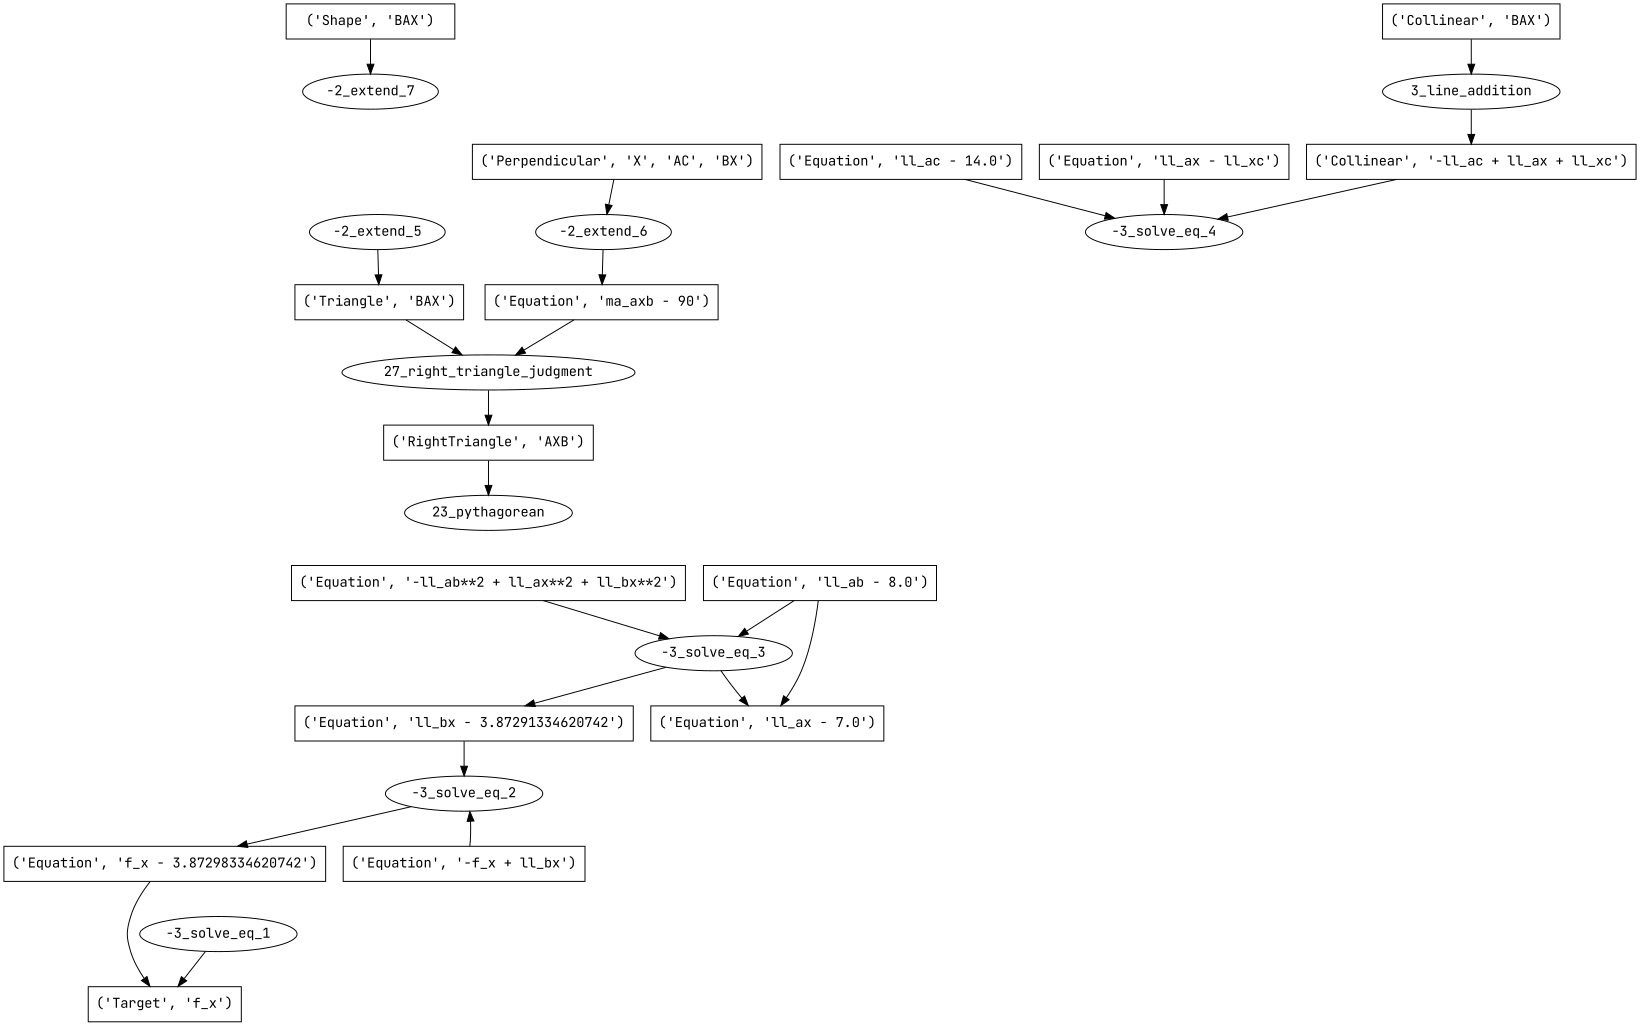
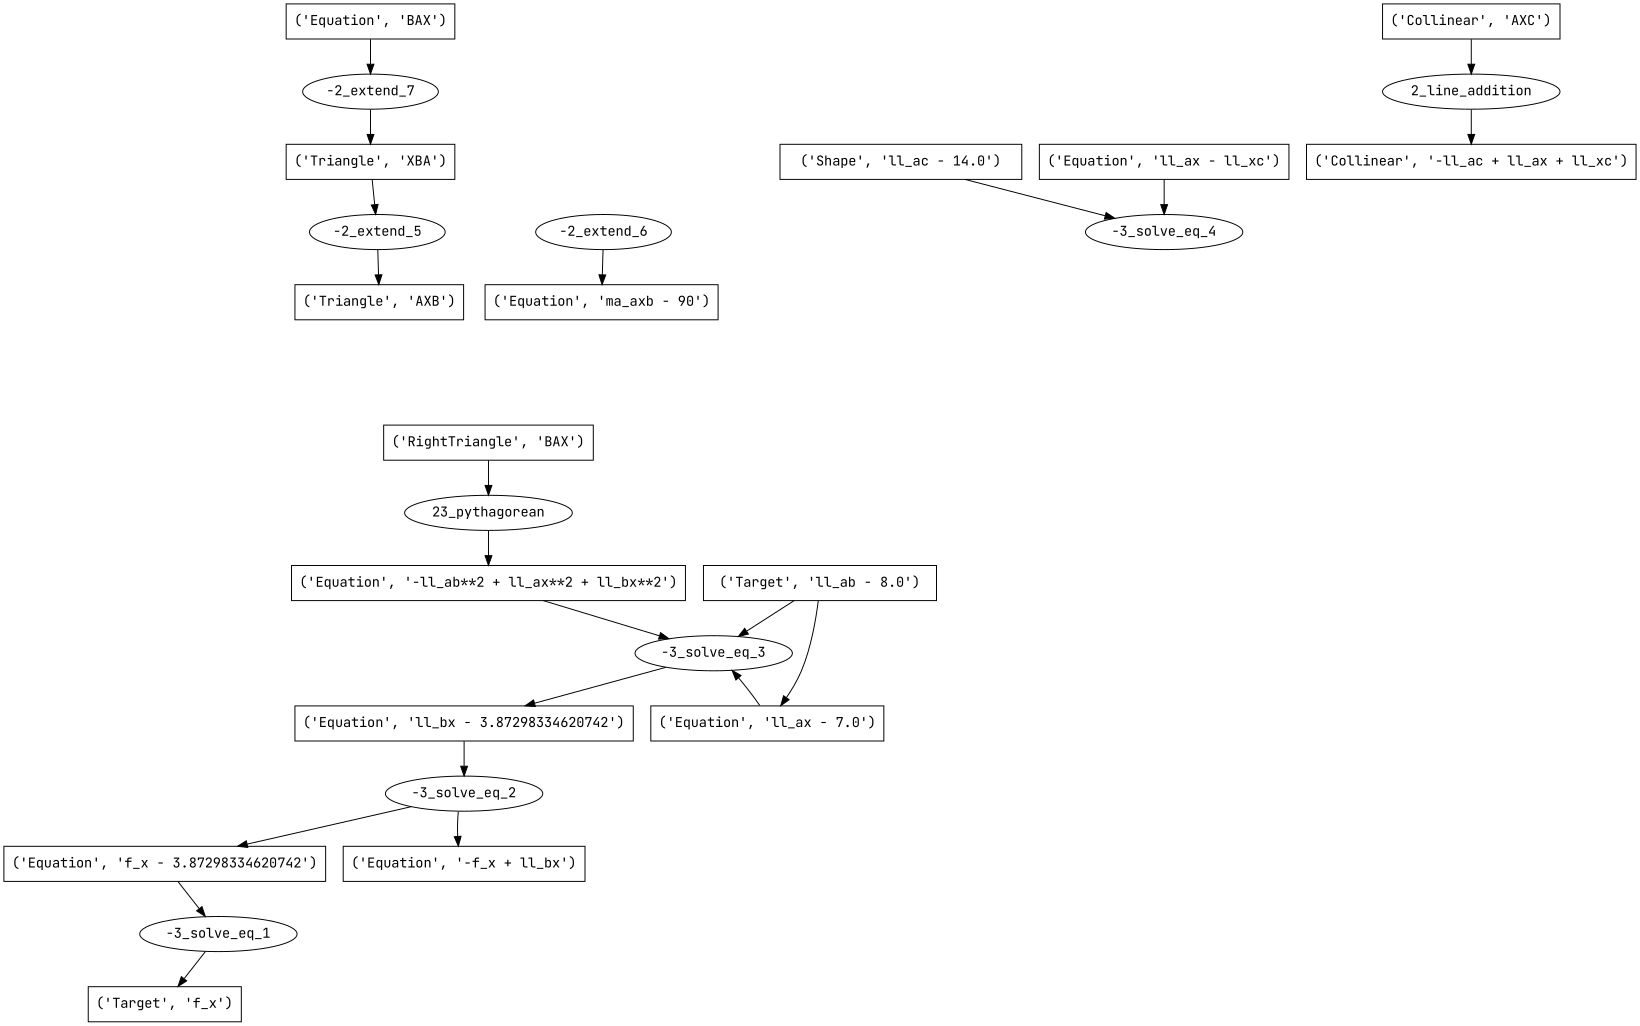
node "('Shape', 'BAX')": label "('Shape', 'BAX')" -> "('Equation', 'BAX')"
node "('Collinear', 'BAX')": label "('Collinear', 'BAX')" -> "('Collinear', 'AXC')"
node "3_line_addition": label "3_line_addition" -> "2_line_addition"
node "('Triangle', 'XBA')": added
node "('Perpendicular', 'X', 'AC', 'BX')": removed
node "('Equation', 'll_ac - 14.0')": label "('Equation', 'll_ac - 14.0')" -> "('Shape', 'll_ac - 14.0')"
edge "('Collinear', '-ll_ac + ll_ax + ll_xc')" -> "-3_solve_eq_4": removed
node "('Triangle', 'BAX')": label "('Triangle', 'BAX')" -> "('Triangle', 'AXB')"
node "27_right_triangle_judgment": removed
node "('RightTriangle', 'AXB')": label "('RightTriangle', 'AXB')" -> "('RightTriangle', 'BAX')"
edge "23_pythagorean" -> "('Equation', '-ll_ab**2 + ll_ax**2 + ll_bx**2')": added
node "('Equation', 'll_ab - 8.0')": label "('Equation', 'll_ab - 8.0')" -> "('Target', 'll_ab - 8.0')"
edge "-3_solve_eq_3" -> "('Equation', 'll_ax - 7.0')": reversed
node "('Equation', 'll_bx - 3.87291334620742')": label "('Equation', 'll_bx - 3.87291334620742')" -> "('Equation', 'll_bx - 3.87298334620742')"
edge "('Equation', '-f_x + ll_bx')" -> "-3_solve_eq_2": reversed
edge "('Equation', 'f_x - 3.87298334620742')" -> "('Target', 'f_x')": now "('Equation', 'f_x - 3.87298334620742')" -> "-3_solve_eq_1"
